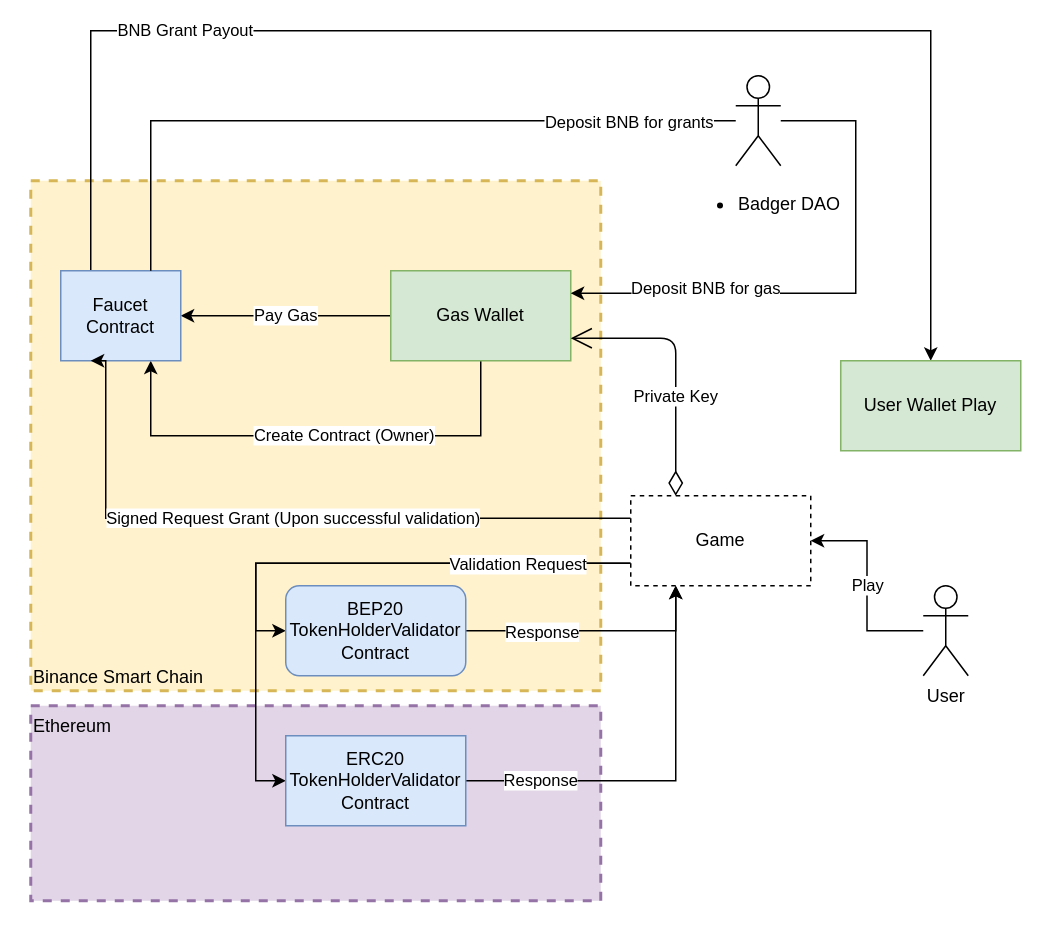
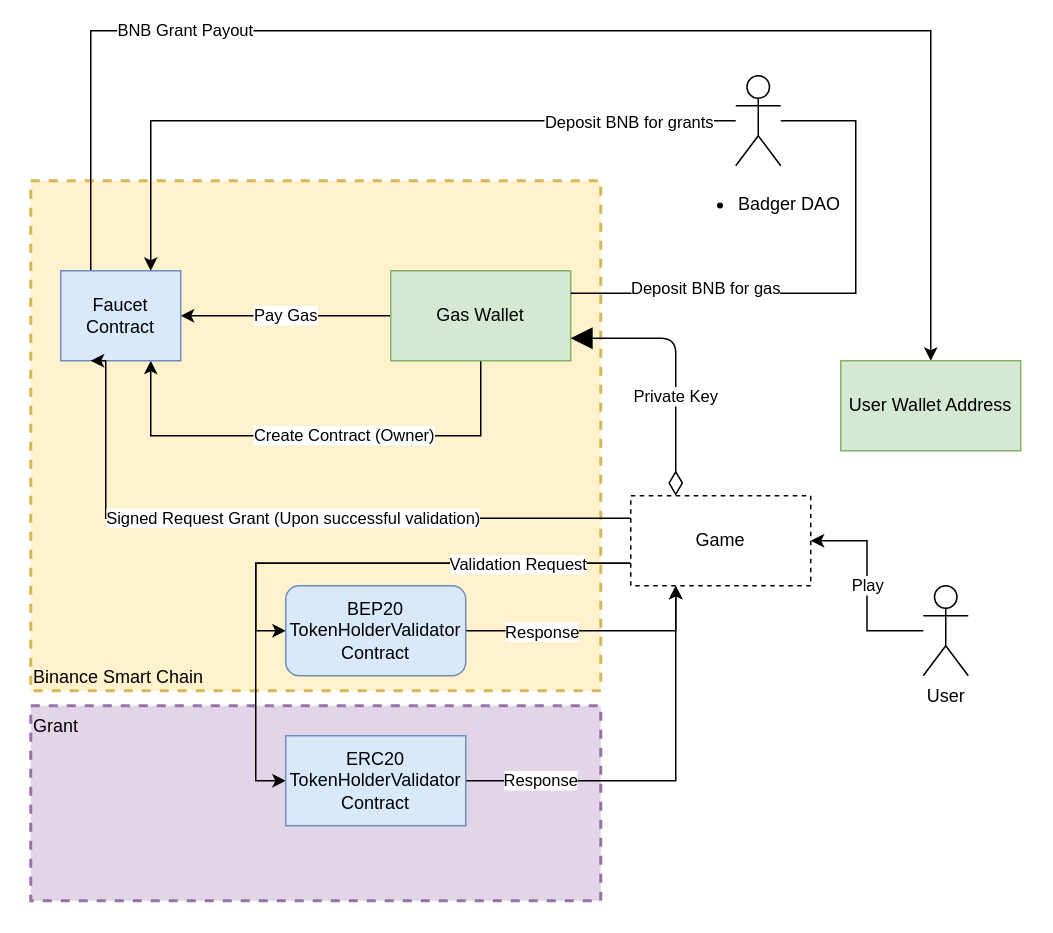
edge "Badger DAO" -- "Faucet Contract": arrowhead none -> classic
edge "Badger DAO" -> "Gas Wallet": arrowhead classic -> none
edge "Gas Wallet" -- "Game": arrowhead open -> block
node "User Wallet Play": label "User Wallet Play" -> "User Wallet Address"
node "Ethereum": label "Ethereum" -> "Grant"
